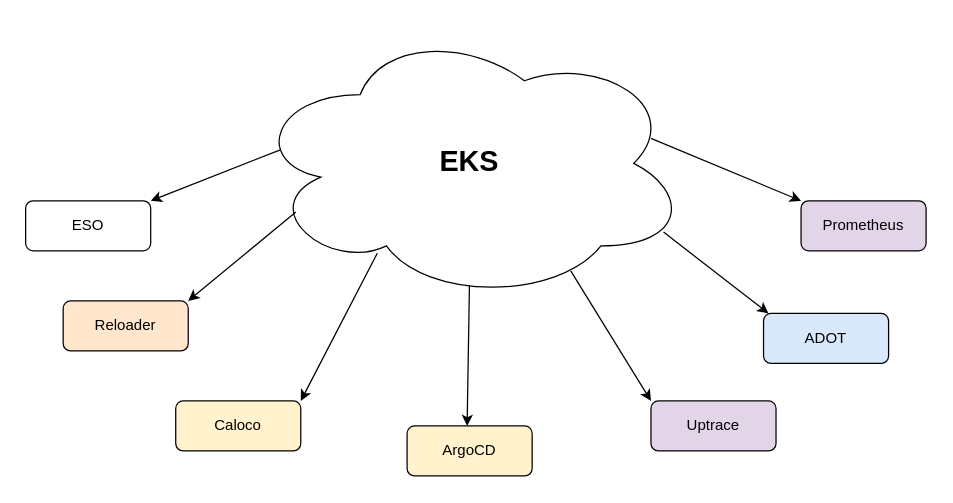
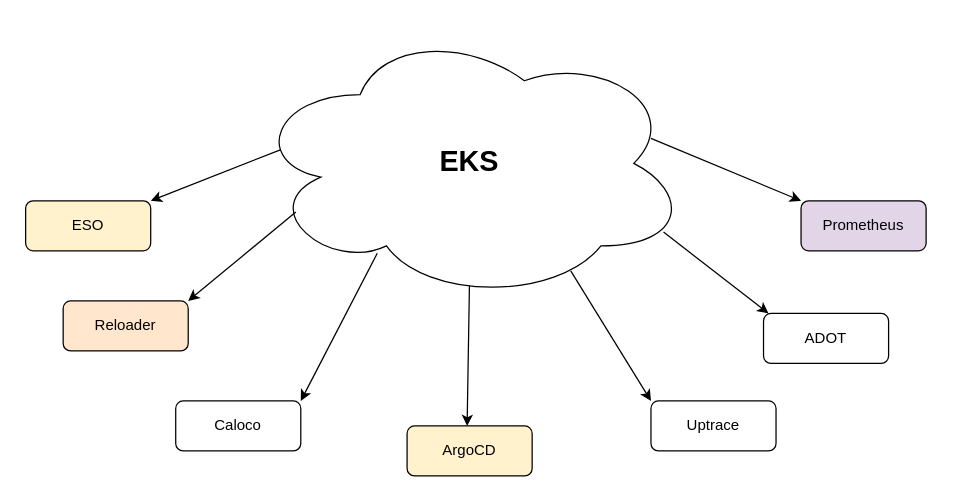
node "ESO": fillcolor #ffffff -> #fff2cc
node "ADOT": fillcolor #dae8fc -> #ffffff
node "Caloco": fillcolor #fff2cc -> #ffffff
node "Uptrace": fillcolor #e1d5e7 -> #ffffff
